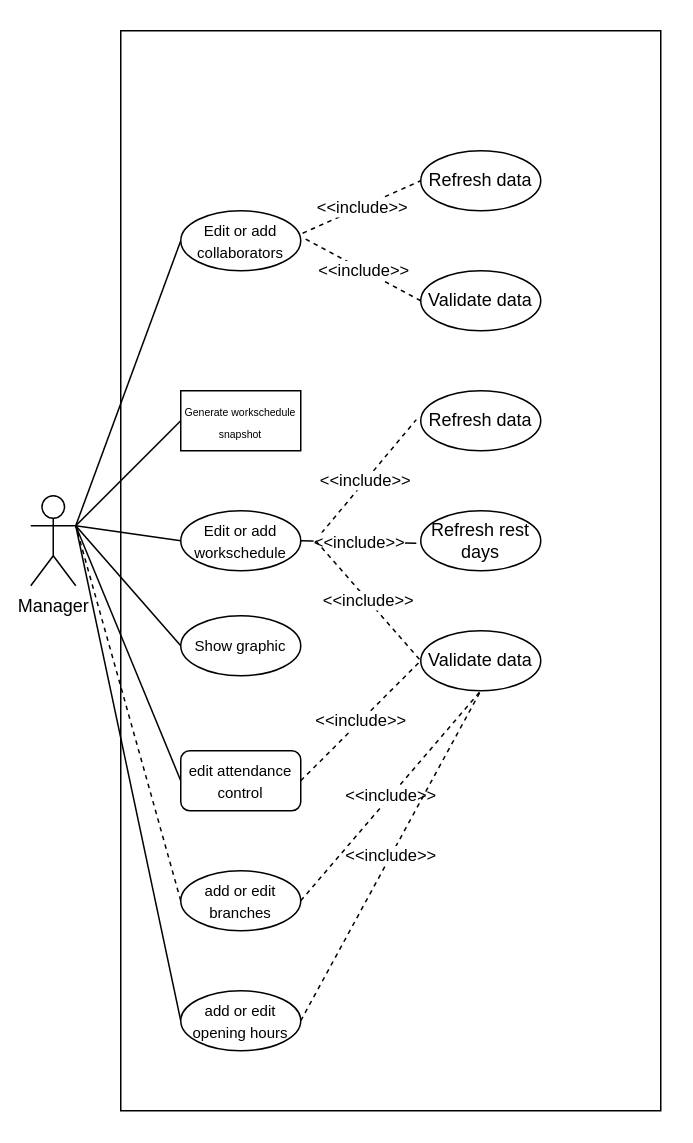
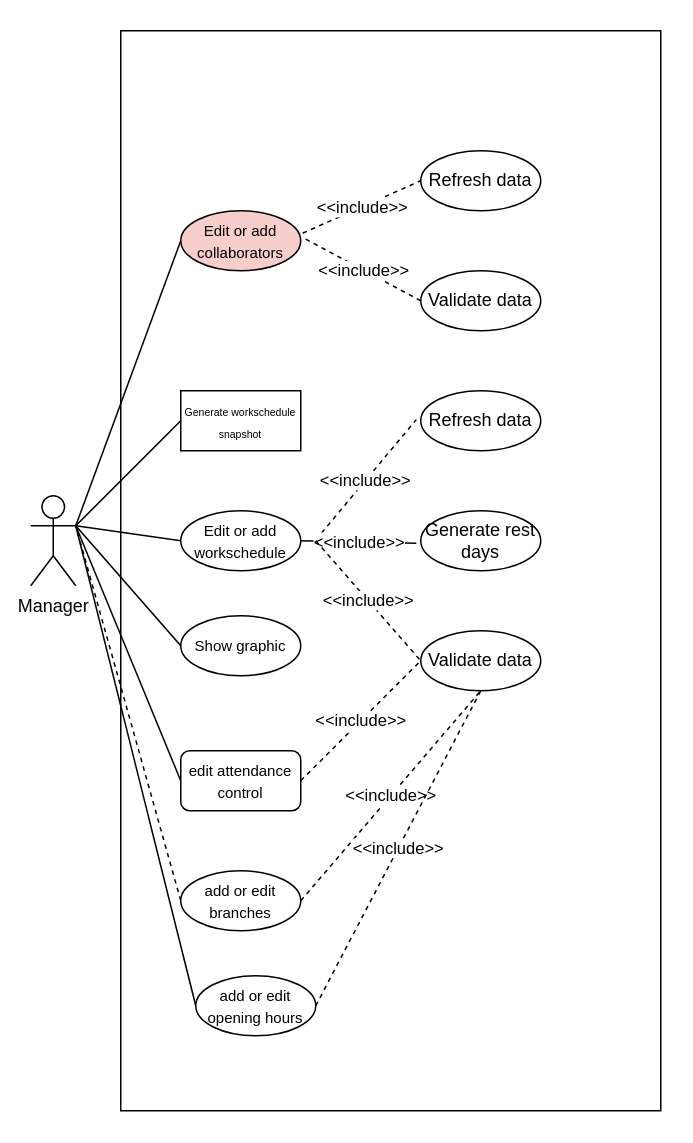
node "Edit or add collaborators": fillcolor #ffffff -> #f8cecc
node "Refresh rest days": label "Refresh rest days" -> "Generate rest days"
node "add or edit opening hours": moved (241, 1021) -> (256, 1006)
